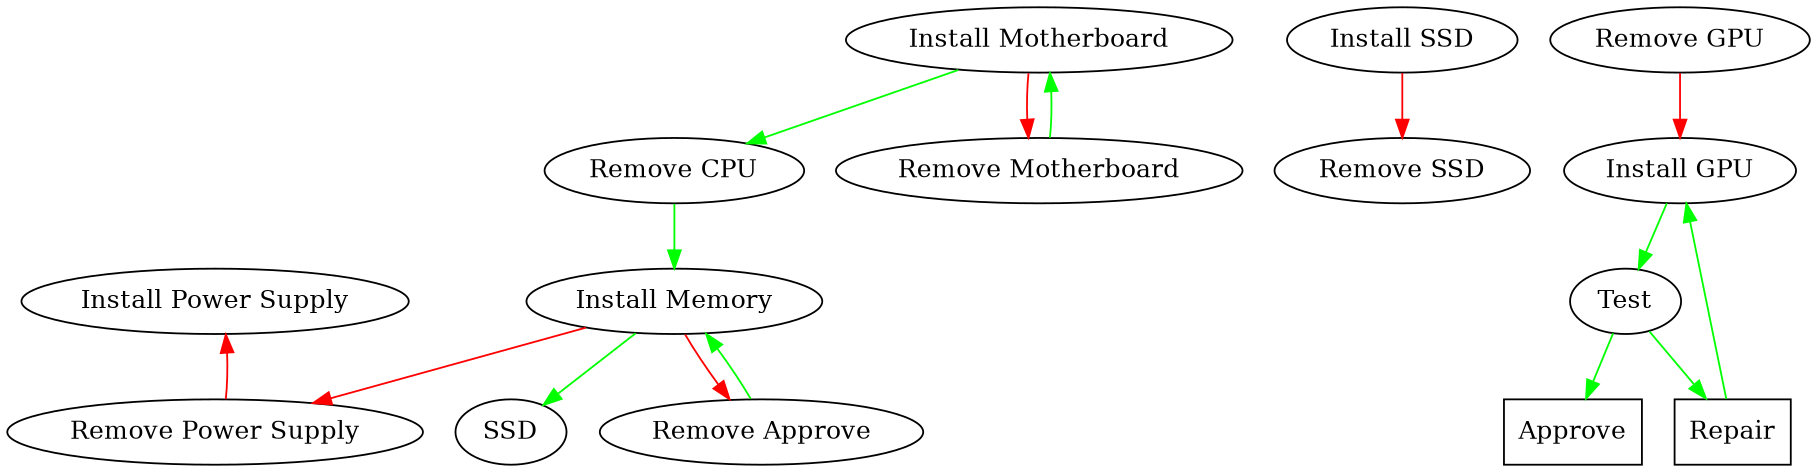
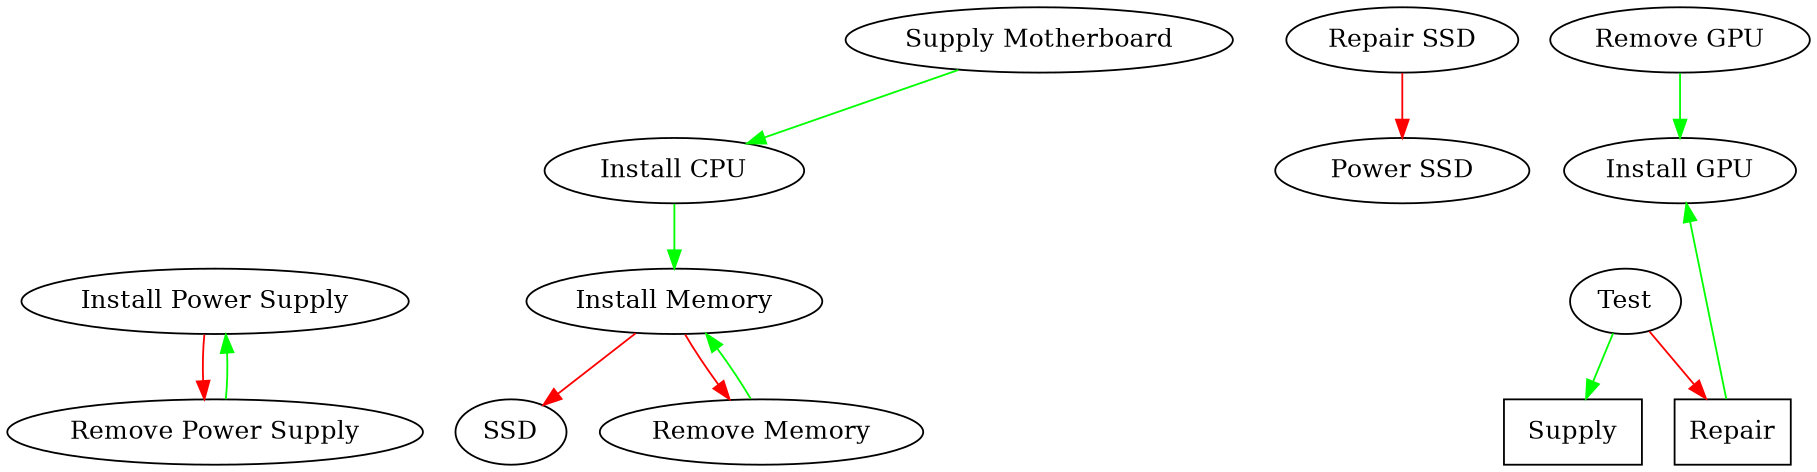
node "Install Motherboard": label "Install Motherboard" -> "Supply Motherboard"
node "Install SSD": label "Install SSD" -> "Repair SSD"
edge "Remove GPU" -> "Install GPU": color red -> green
node "Remove CPU": label "Remove CPU" -> "Install CPU"
node "Remove Motherboard": removed
node "Remove SSD": label "Remove SSD" -> "Power SSD"
edge "Install GPU" -> "Test": removed
edge "Test" -> "Repair": color green -> red
edge "Install Memory" -> "Remove Power Supply": now "Install Power Supply" -> "Remove Power Supply"
edge "Install Memory" -> "SSD": color green -> red
edge "Remove Power Supply" -> "Install Power Supply": color red -> green
node "Remove Approve": label "Remove Approve" -> "Remove Memory"
node "Approve": label "Approve" -> "Supply"
